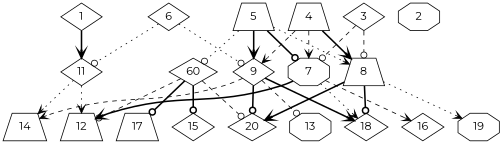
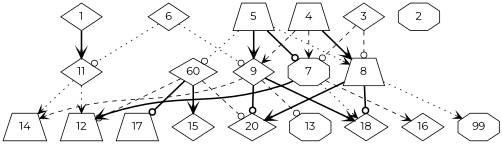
edge "60" -> "15": arrowhead odot -> vee
node "19": label "19" -> "99"
